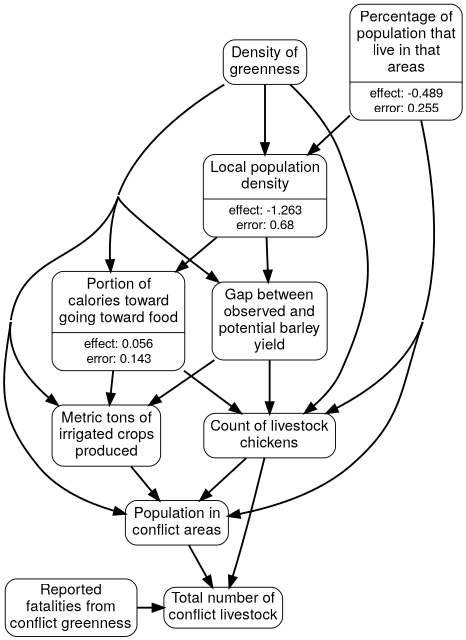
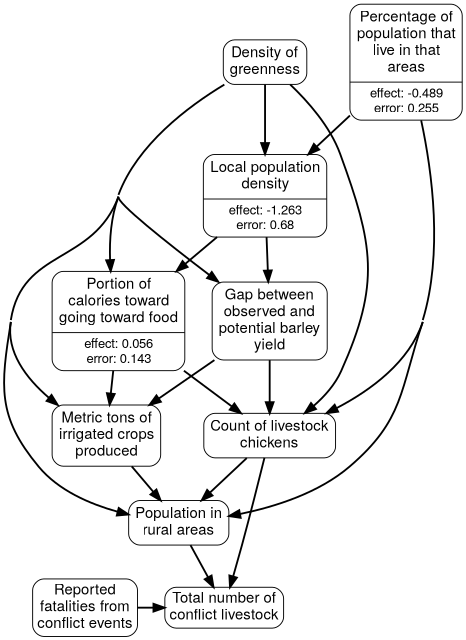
node "Population in": text "conflict areas" -> "rural areas"
node "Reported fatalities from conflict greenness": label "Reported fatalities from conflict greenness" -> "Reported fatalities from conflict events"
